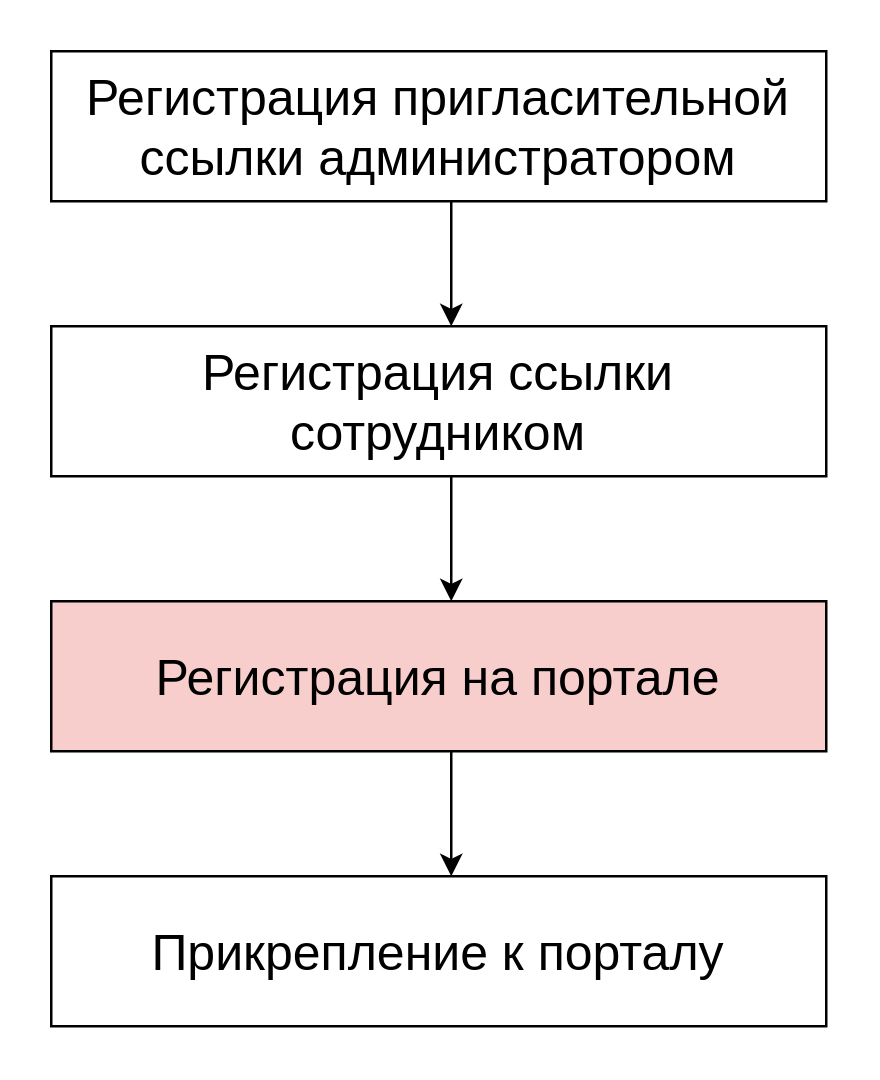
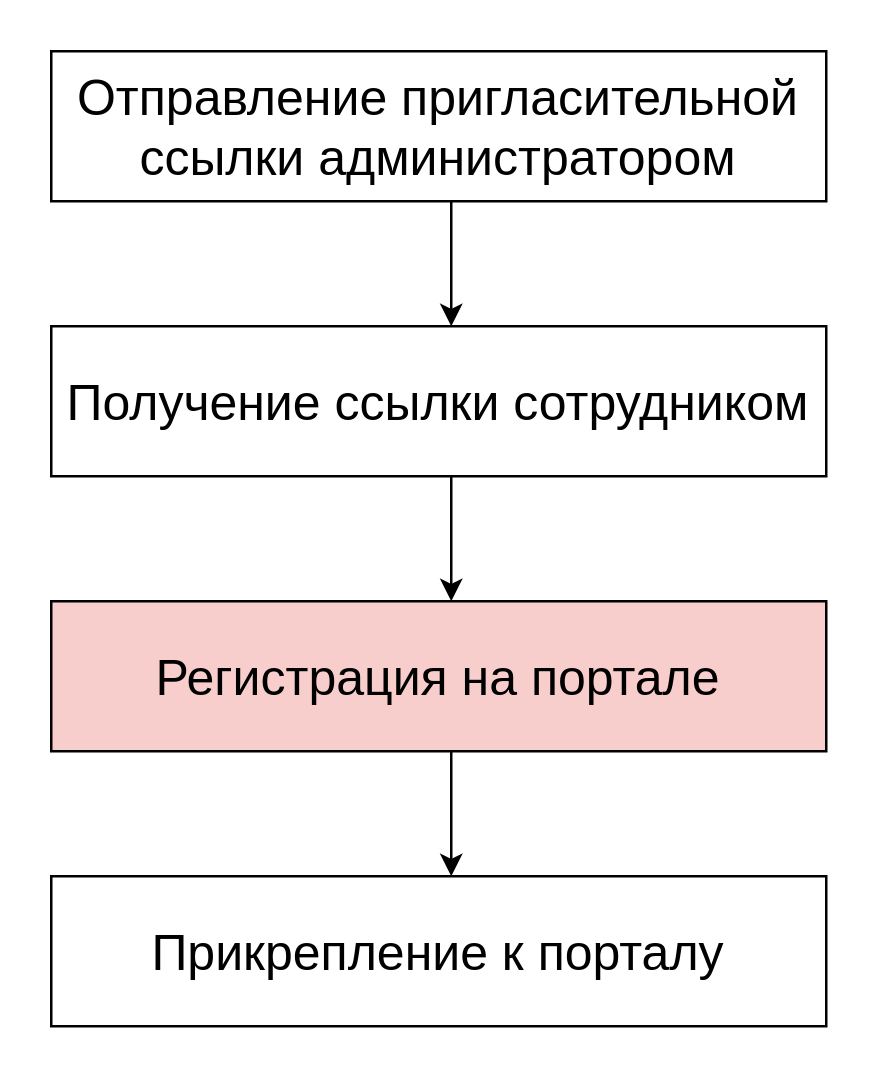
node "Регистрация пригласительной ссылки администратором": label "Регистрация пригласительной ссылки администратором" -> "Отправление пригласительной ссылки администратором"
node "Регистрация ссылки сотрудником": label "Регистрация ссылки сотрудником" -> "Получение ссылки сотрудником"
